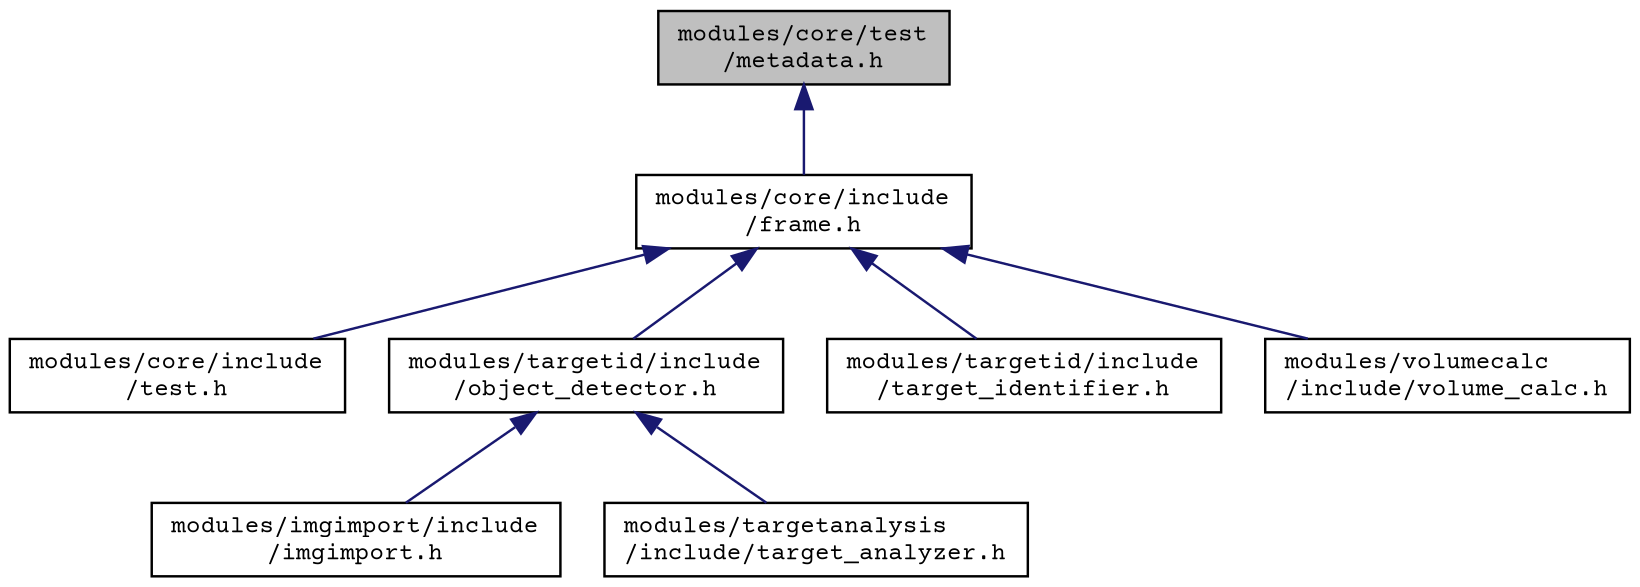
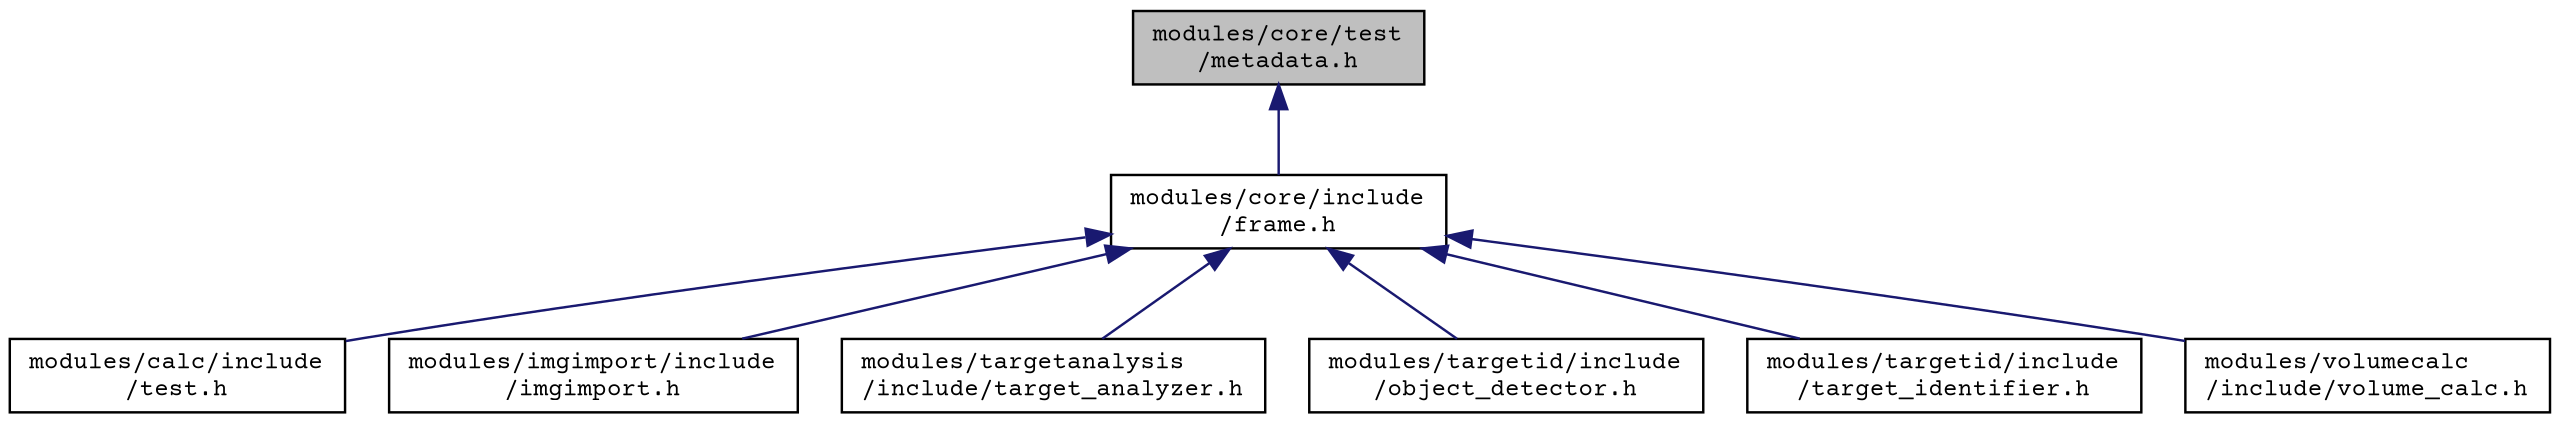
node "modules/core/include /test.h": label "modules/core/include /test.h" -> "modules/calc/include /test.h"
edge "modules/imgimport/include /imgimport.h" -> "modules/targetid/include /object_detector.h": now "modules/imgimport/include /imgimport.h" -> "modules/core/include /frame.h"
edge "modules/targetanalysis /include/target_analyzer.h" -> "modules/targetid/include /object_detector.h": now "modules/targetanalysis /include/target_analyzer.h" -> "modules/core/include /frame.h"
